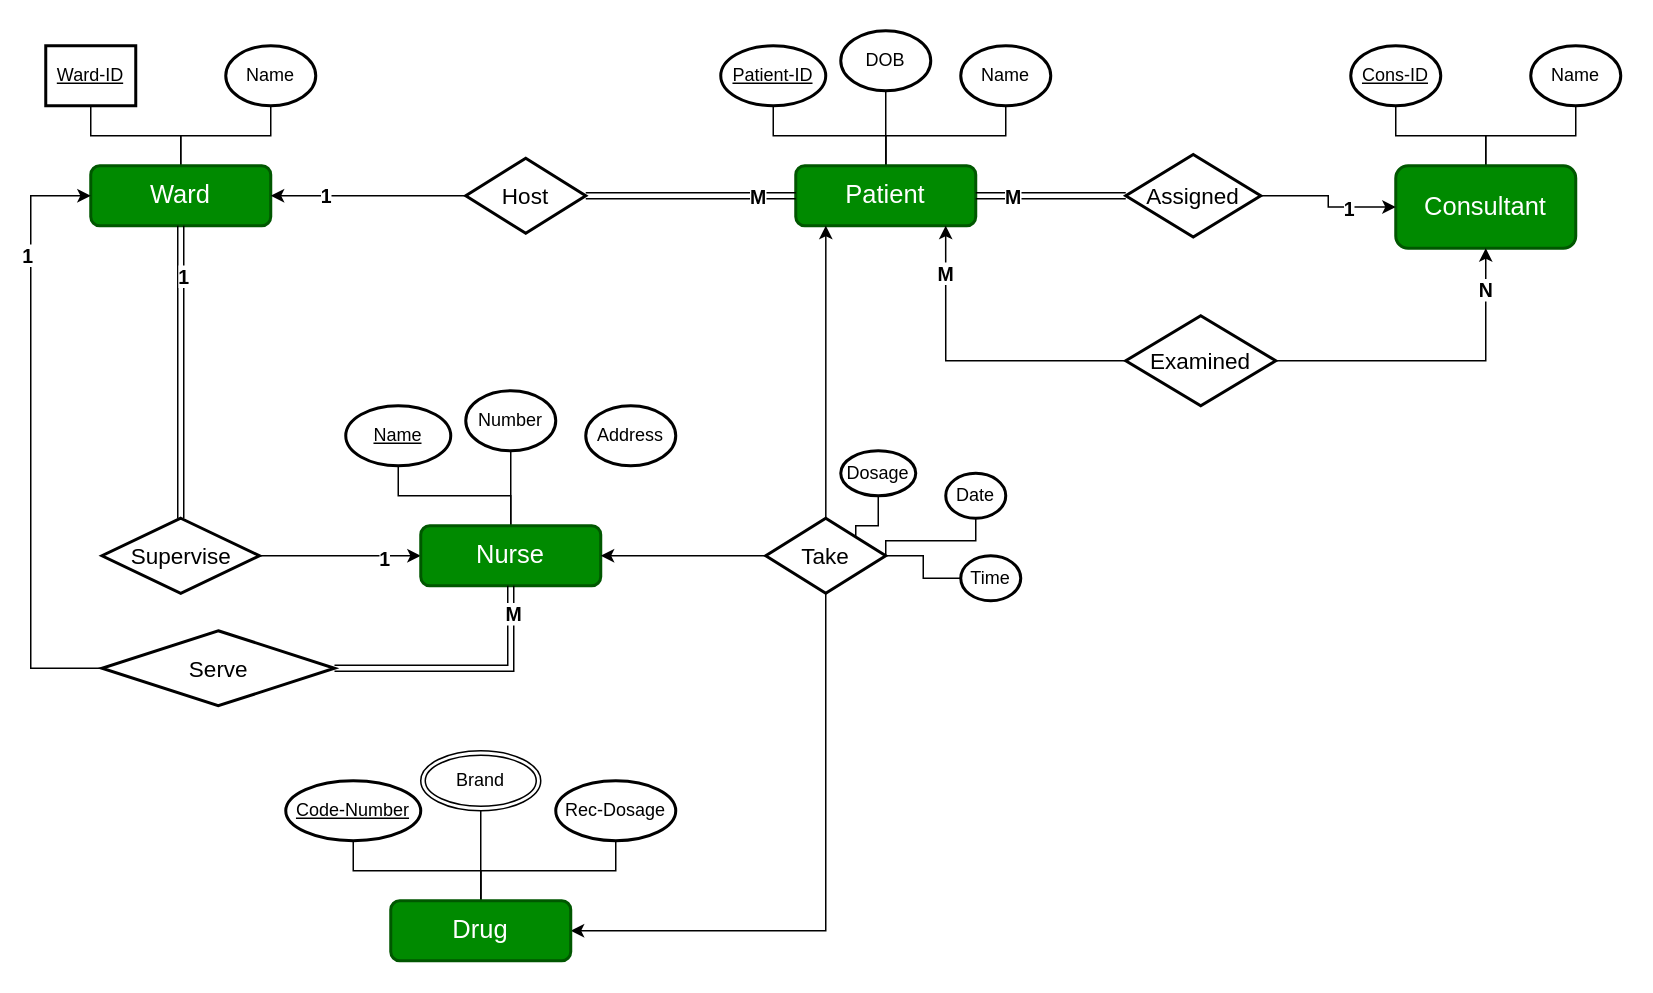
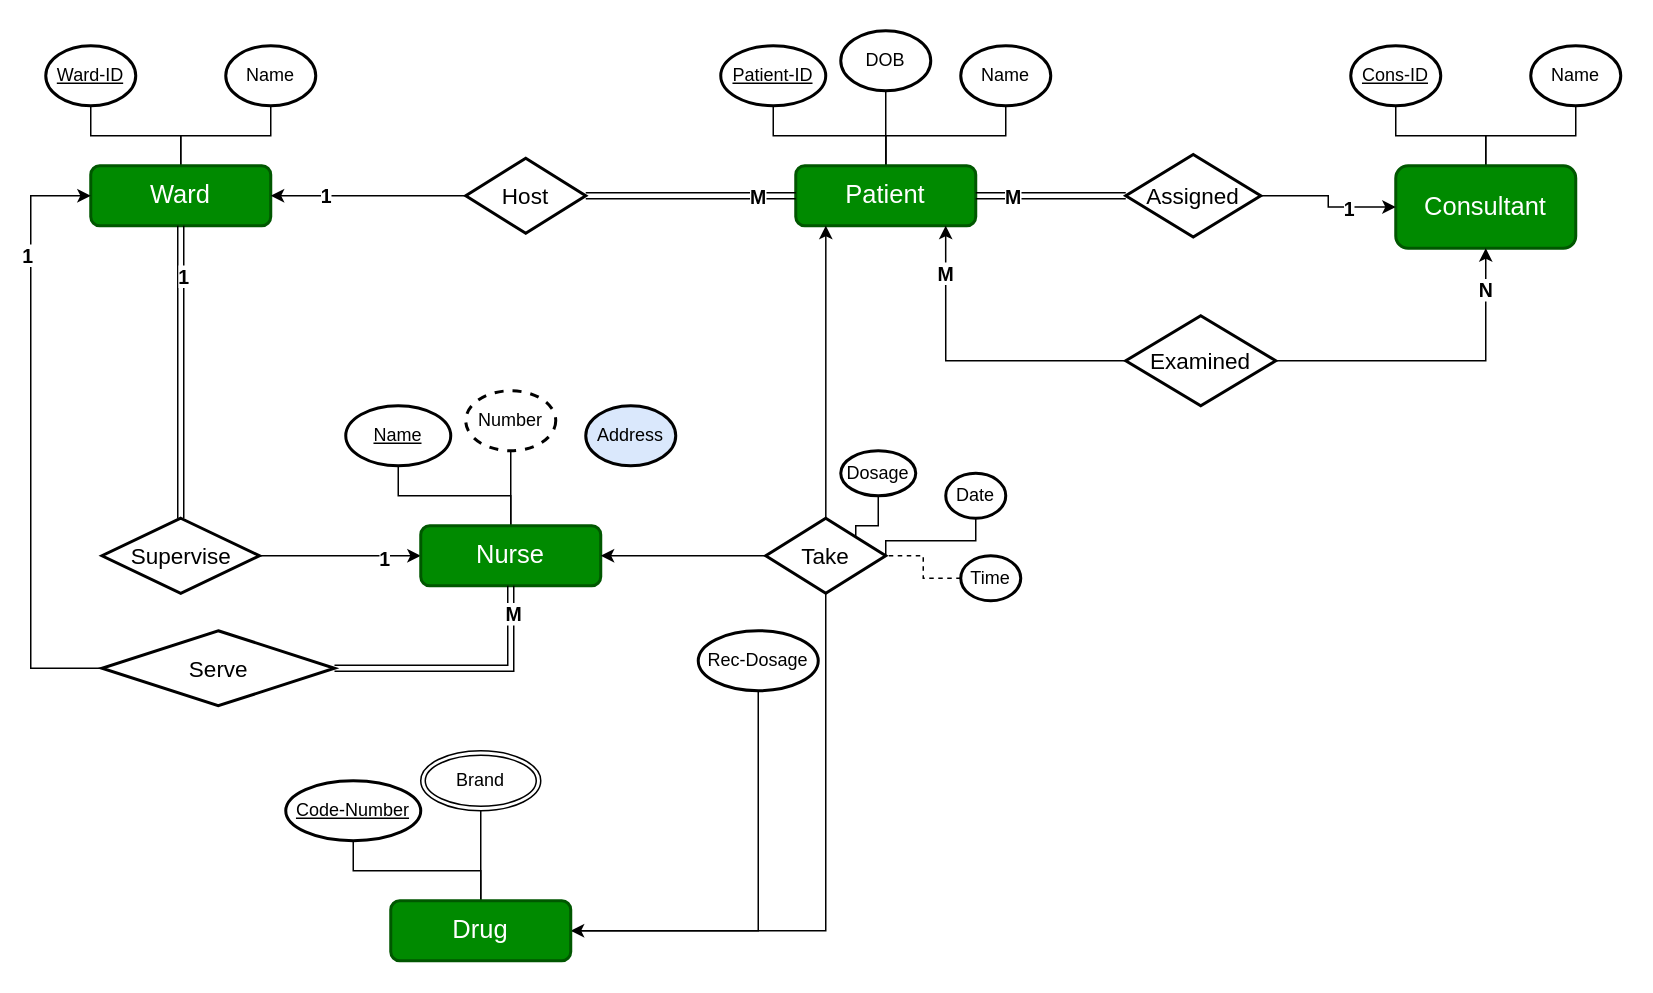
node "Ward-ID": shape rectangle -> ellipse
node "Number": style solid -> dashed
node "Address": fillcolor #ffffff -> #dae8fc
edge "Take" -- "Time": style solid -> dashed
node "Rec-Dosage": moved (616, 811) -> (758, 661)
